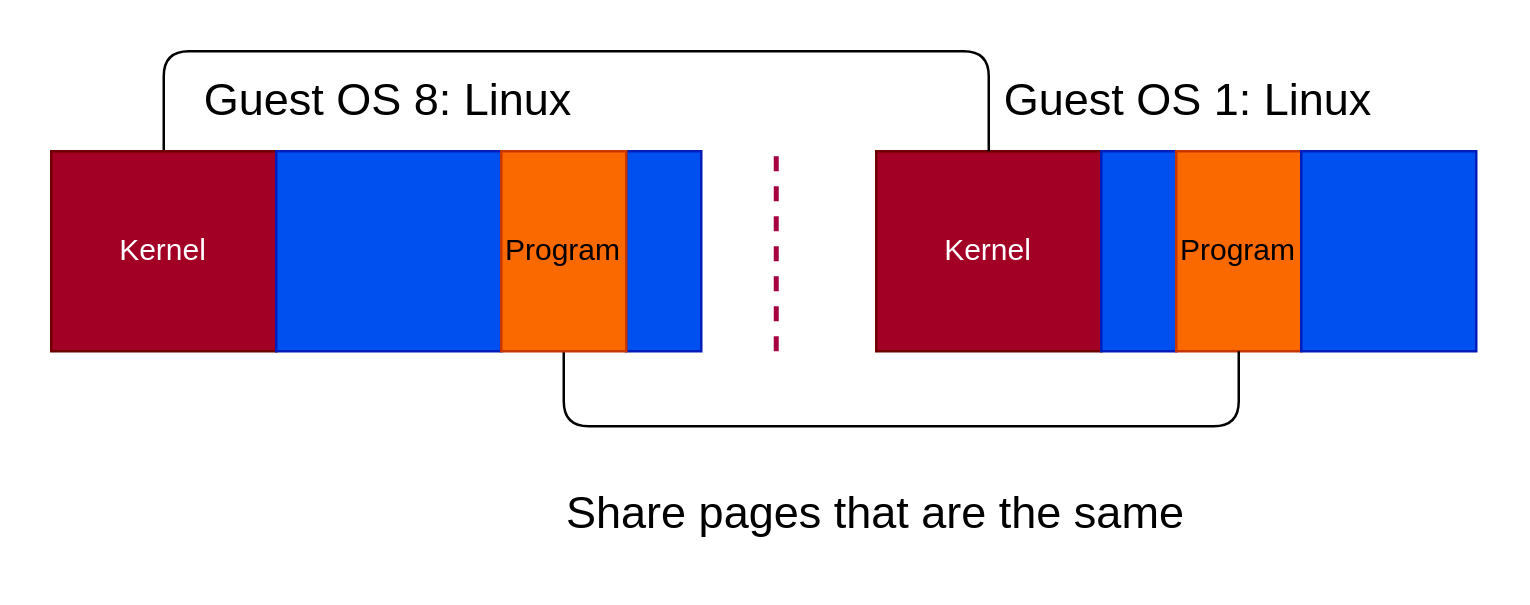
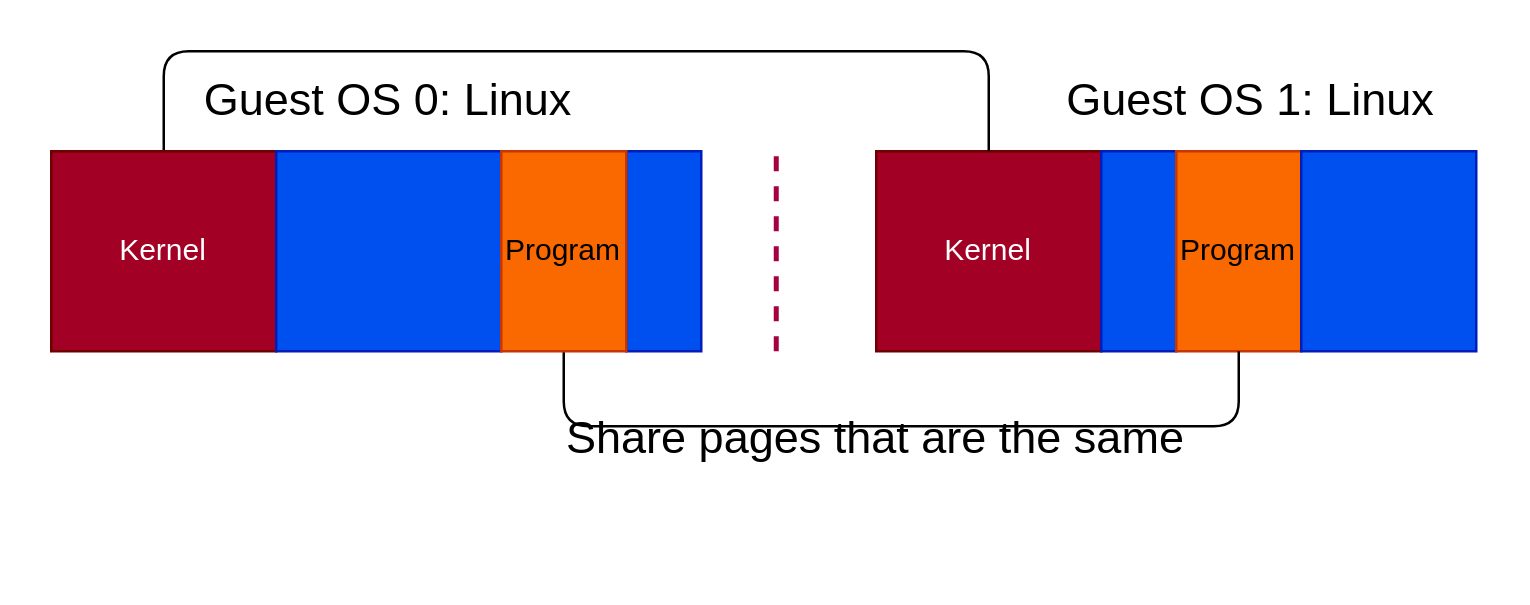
node "Guest OS 8: Linux": label "Guest OS 8: Linux" -> "Guest OS 0: Linux"
node "Guest OS 1: Linux": moved (1189, 101) -> (1251, 101)
node "Share pages that are the same": moved (876, 514) -> (876, 439)
